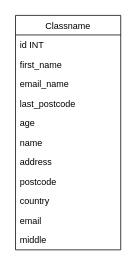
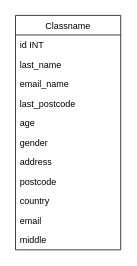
node "first_name": label "first_name" -> "last_name"
node "name": label "name" -> "gender"
